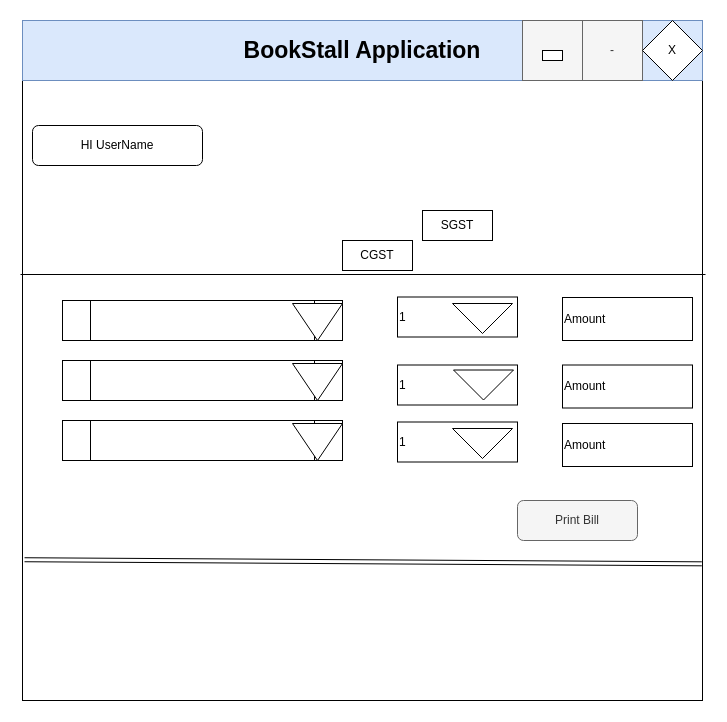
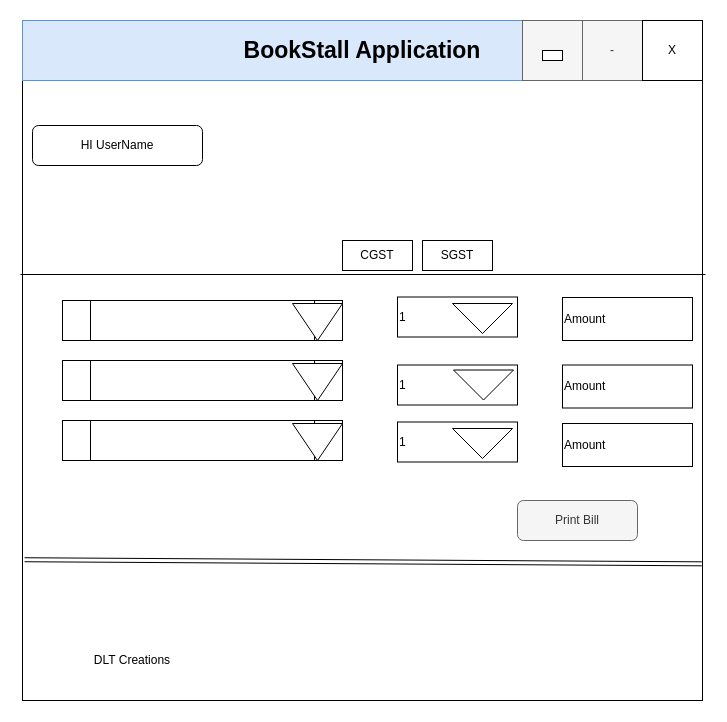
node "X": shape diamond -> rectangle
node "SGST": moved (458, 226) -> (458, 256)
node "DLT Creations": added
